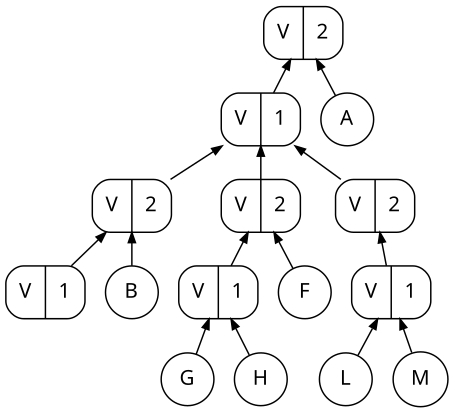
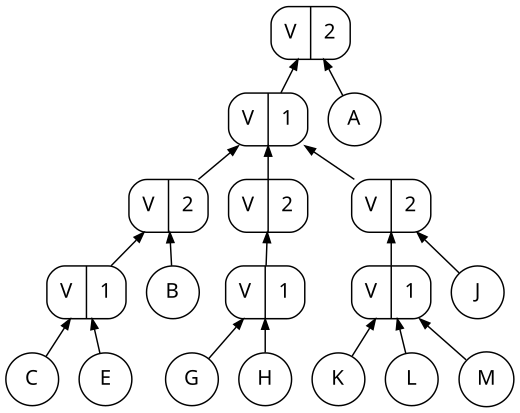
node "F": removed
node "J": added
node "C": added
node "E": added
node "K": added
